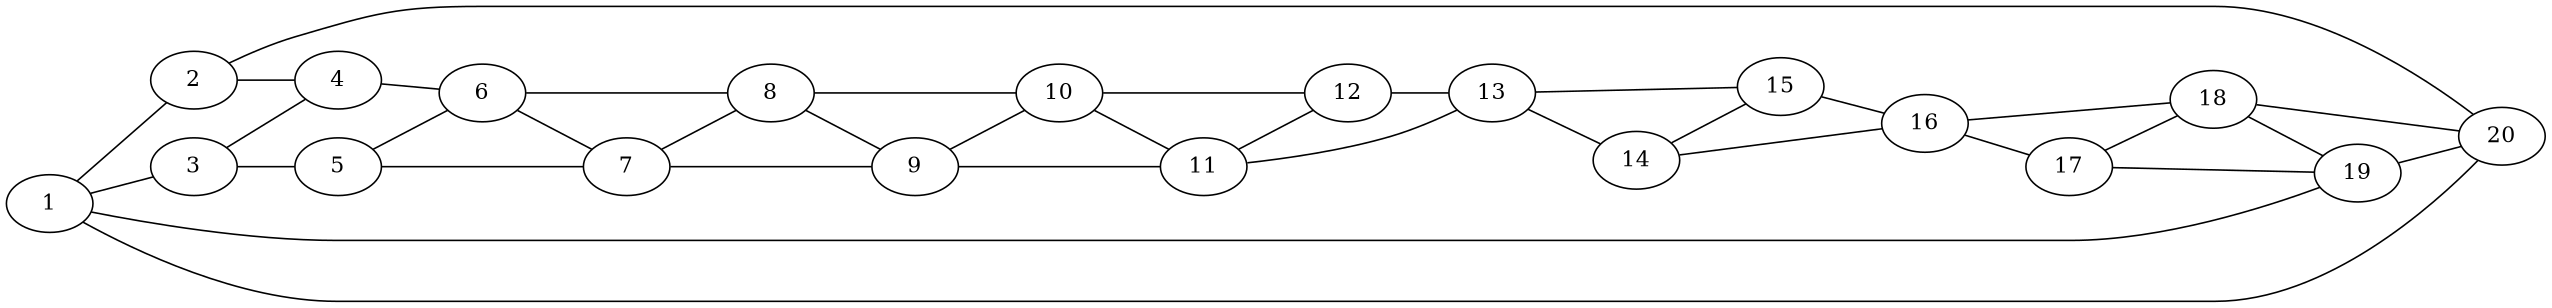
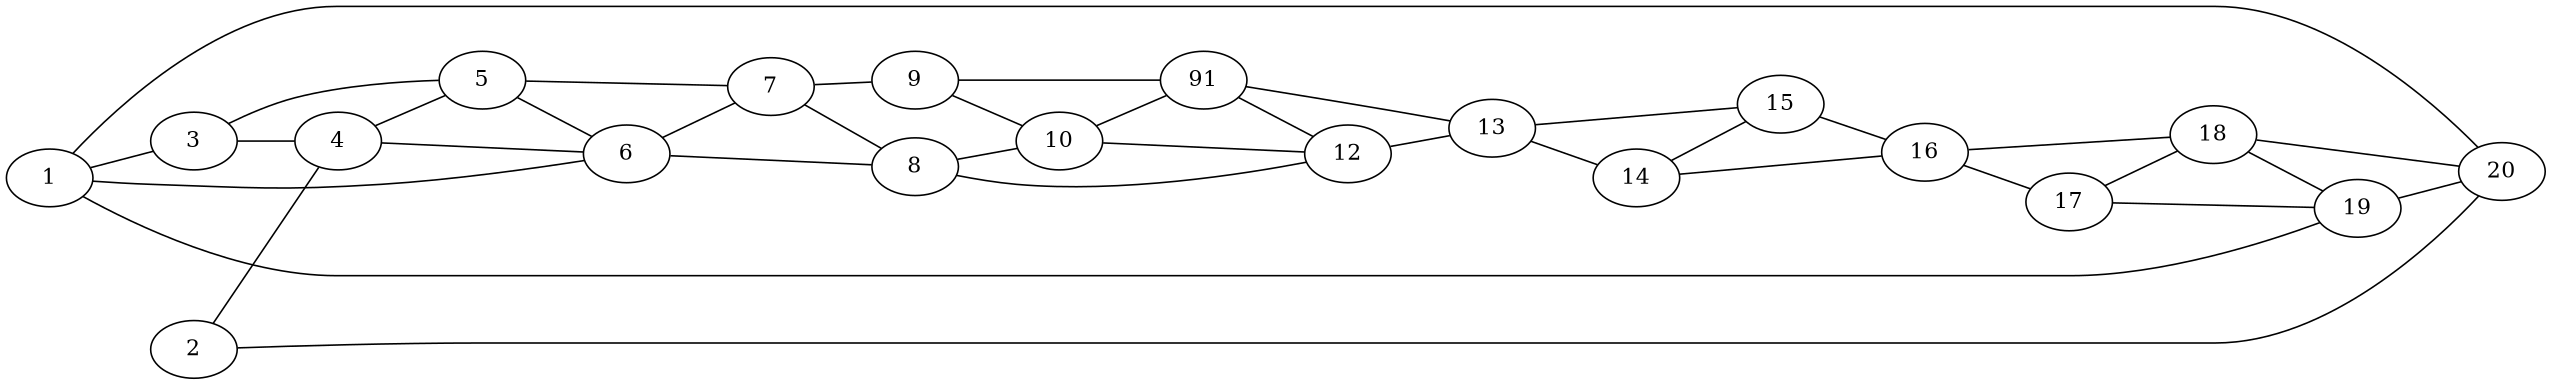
edge "5" -- "4": added
edge "8" -- "9": now "8" -- "12"
edge "2" -- "1": now "6" -- "1"
node "11": label "11" -> "91"
